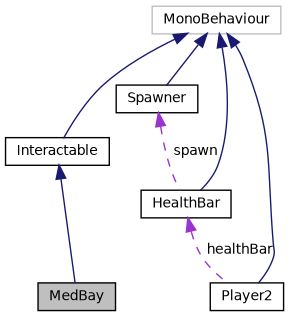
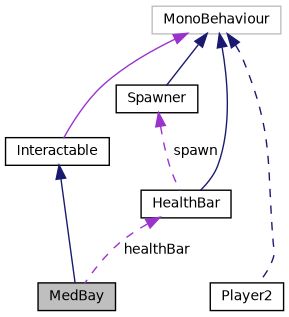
edge "Interactable" -> "MonoBehaviour": color midnightblue -> darkorchid3
edge "Player2" -> "MonoBehaviour": style solid -> dashed
edge "Player2" -> "HealthBar": now "MedBay" -> "HealthBar"
